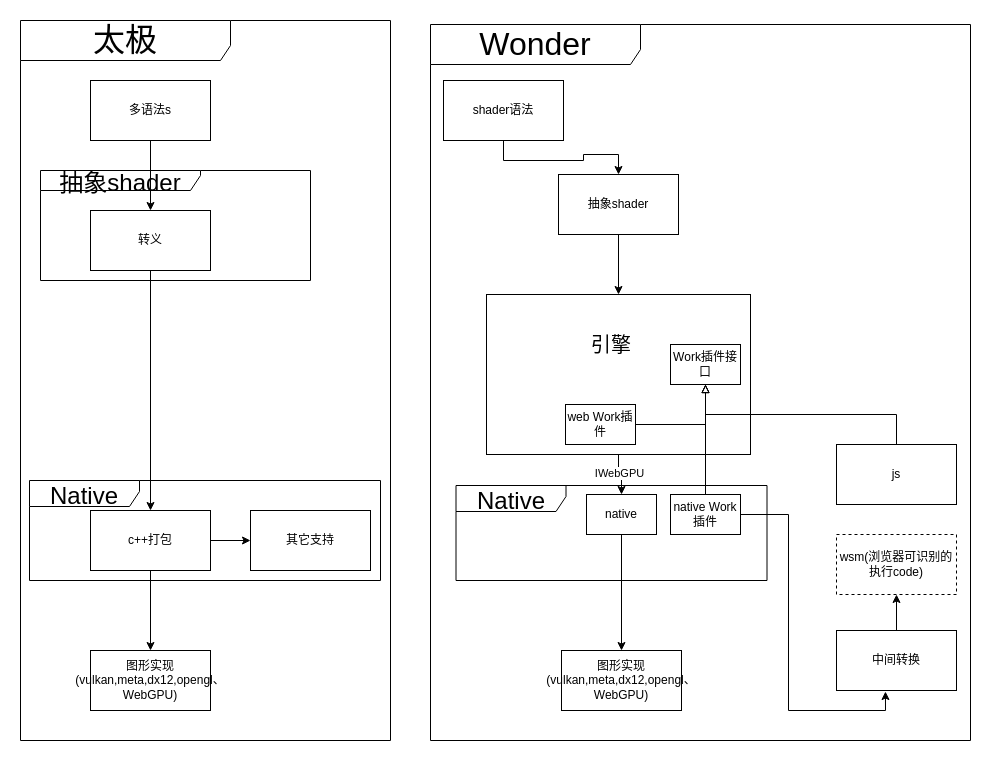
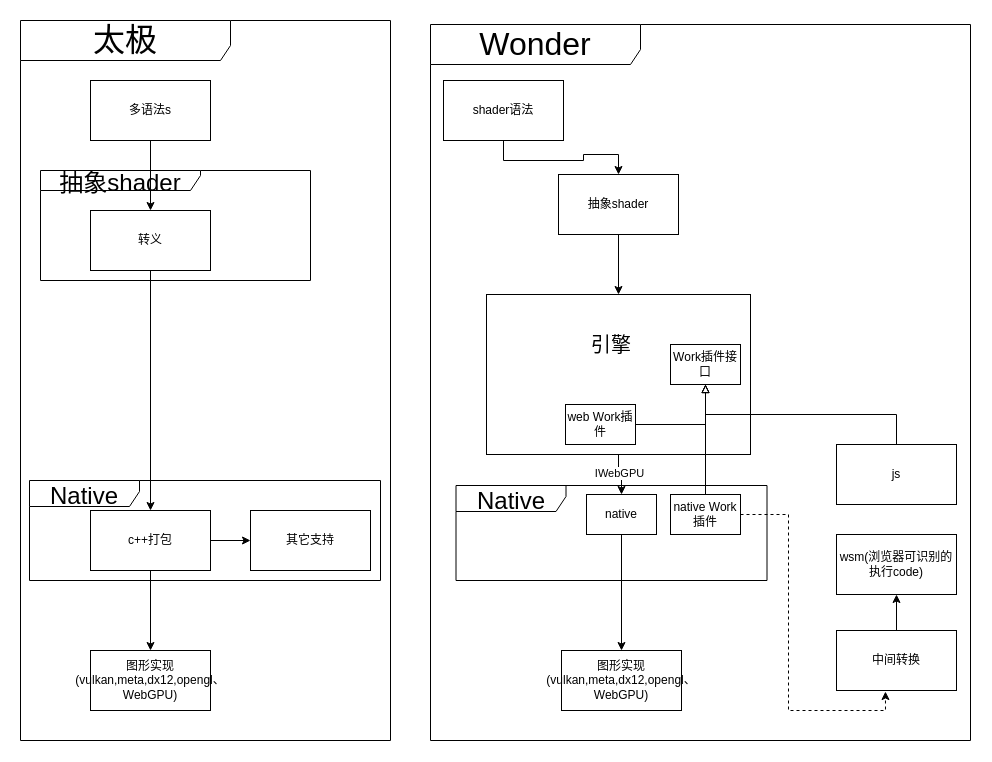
node "wsm(浏览器可识别的执行code)": style dashed -> solid
edge "native Work插件" -> "中间转换": style solid -> dashed
